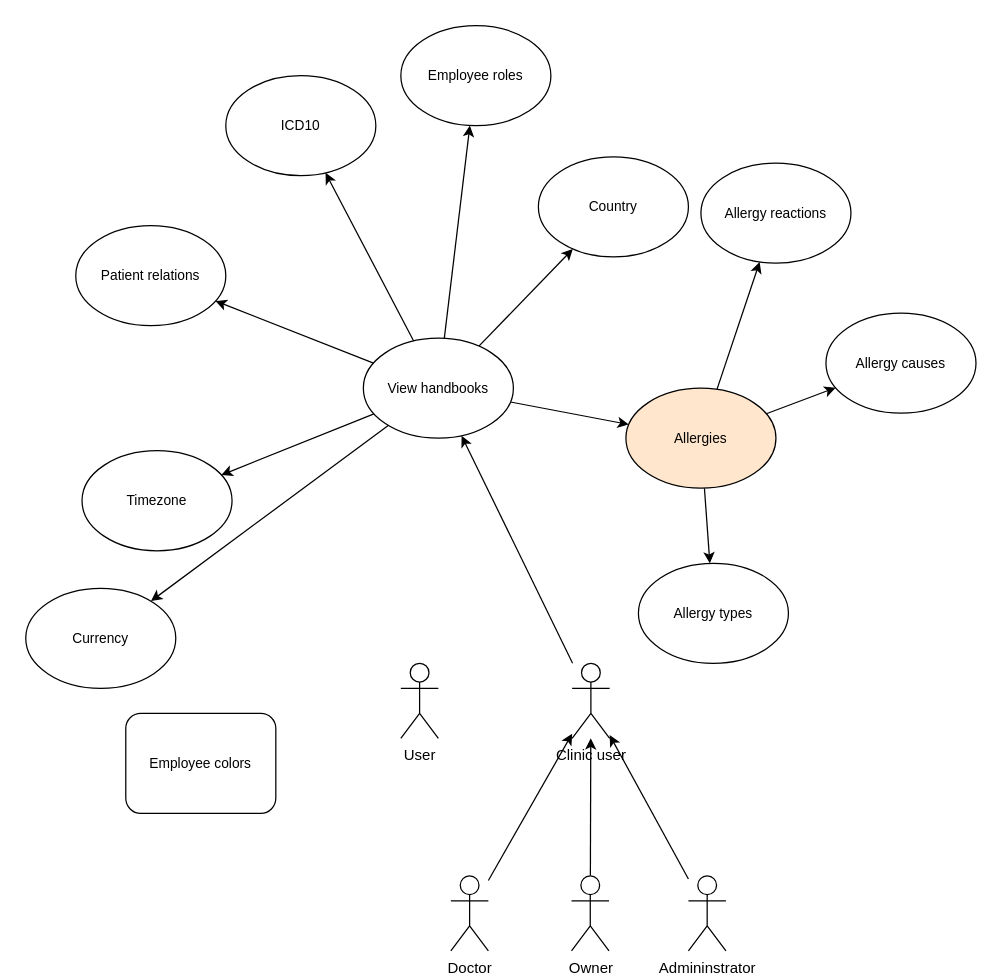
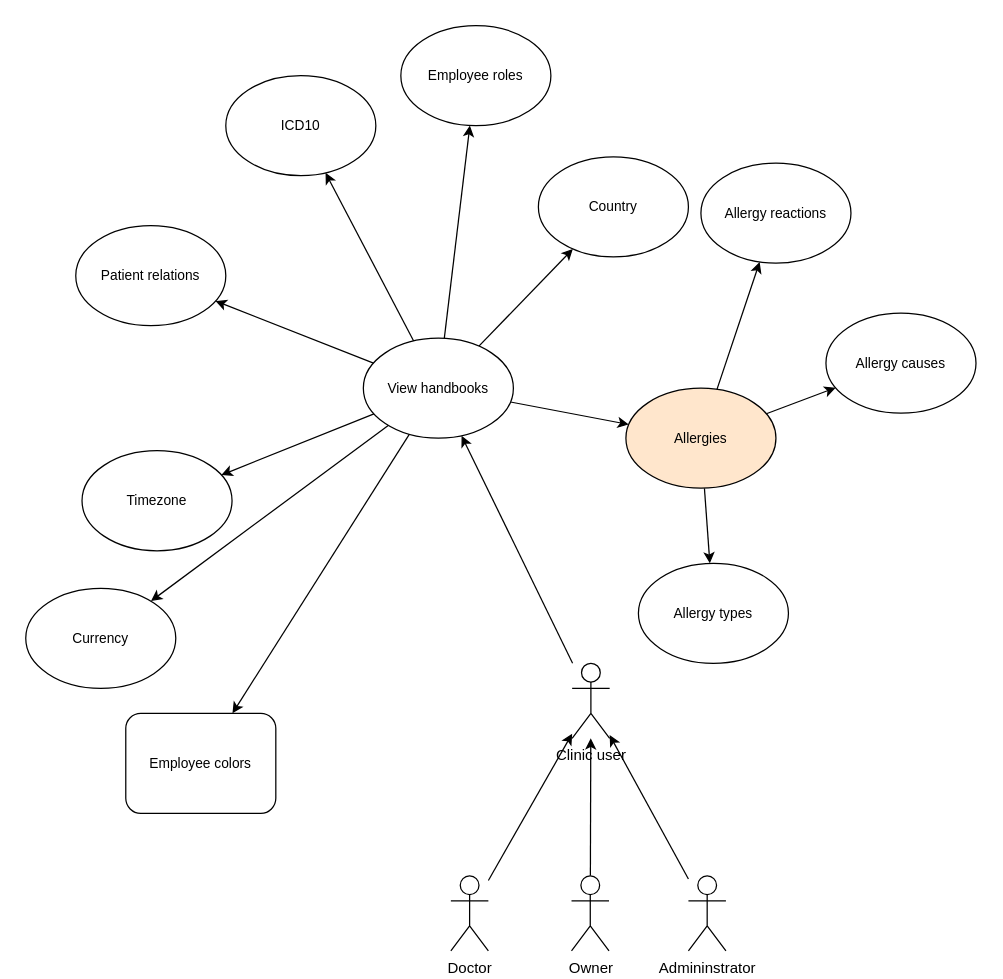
edge "View handbooks" -> "Employee colors": added
node "User": removed
